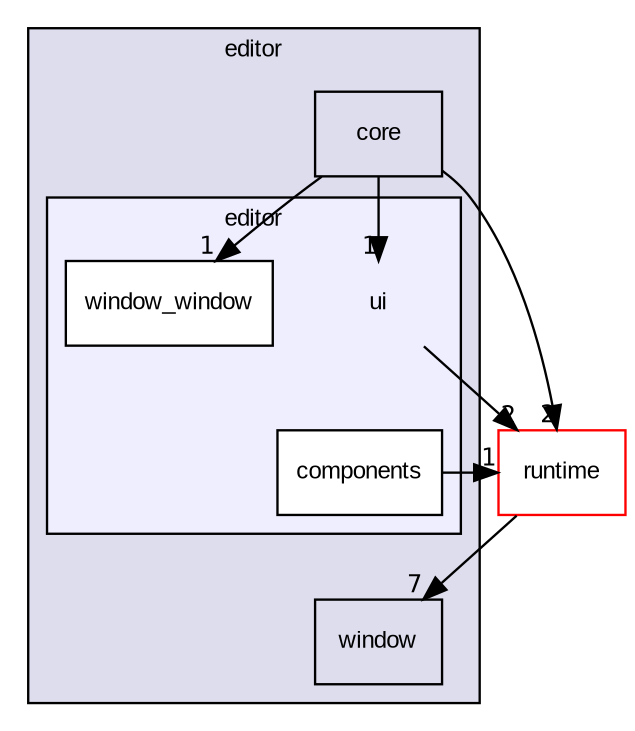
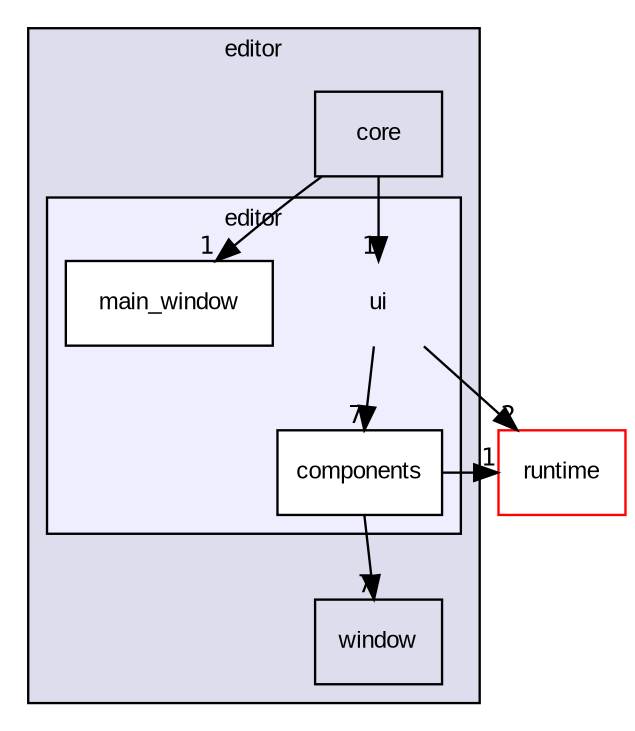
edge "core" -> "runtime": removed
node "window_window": label "window_window" -> "main_window"
edge "ui" -> "components": added
edge "runtime" -> "window": now "components" -> "window"
